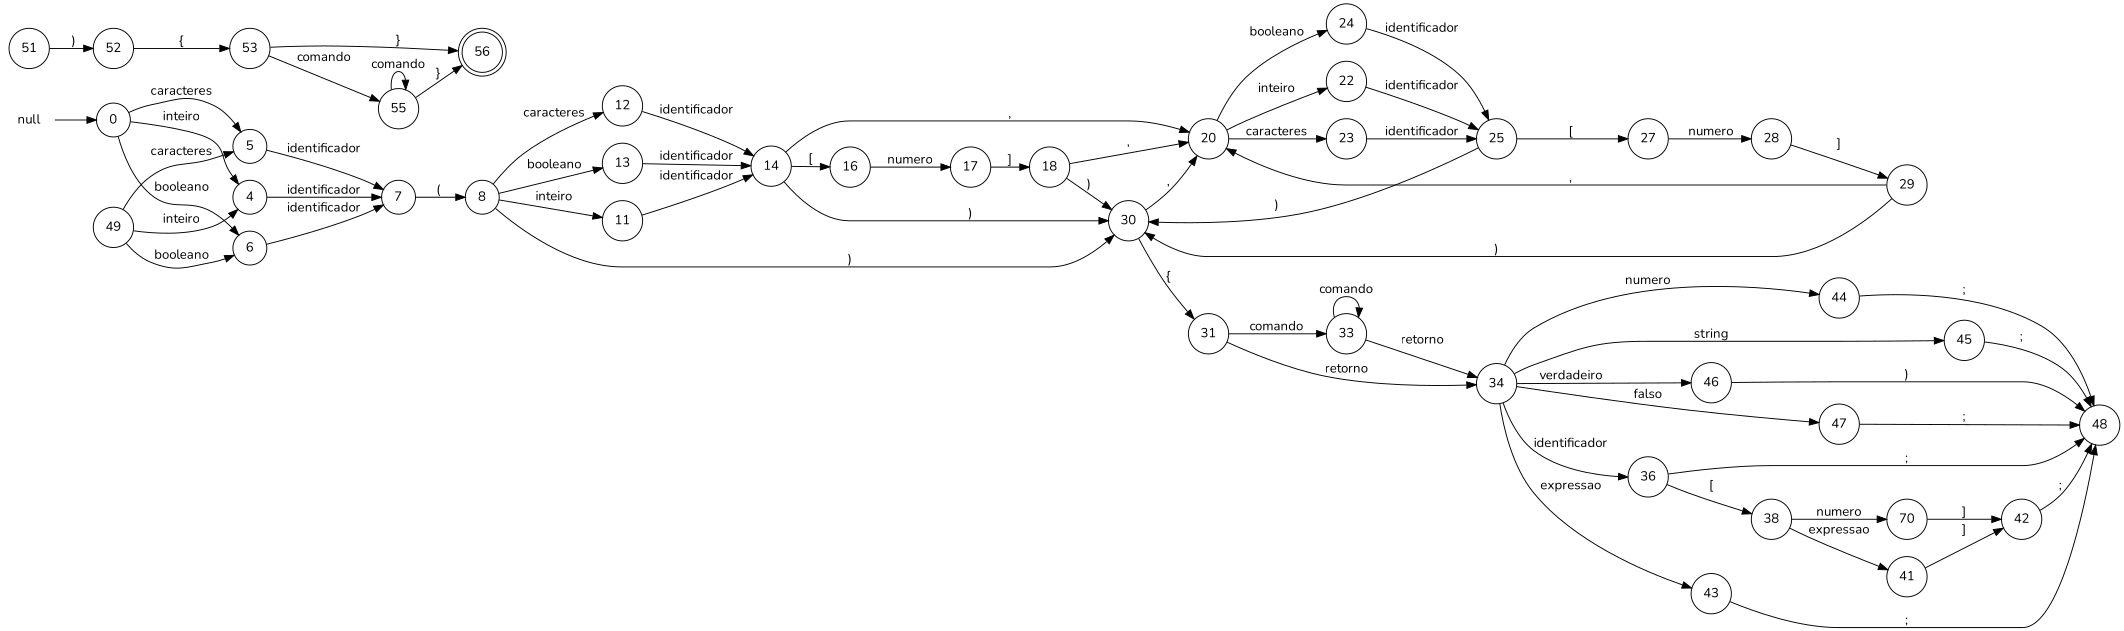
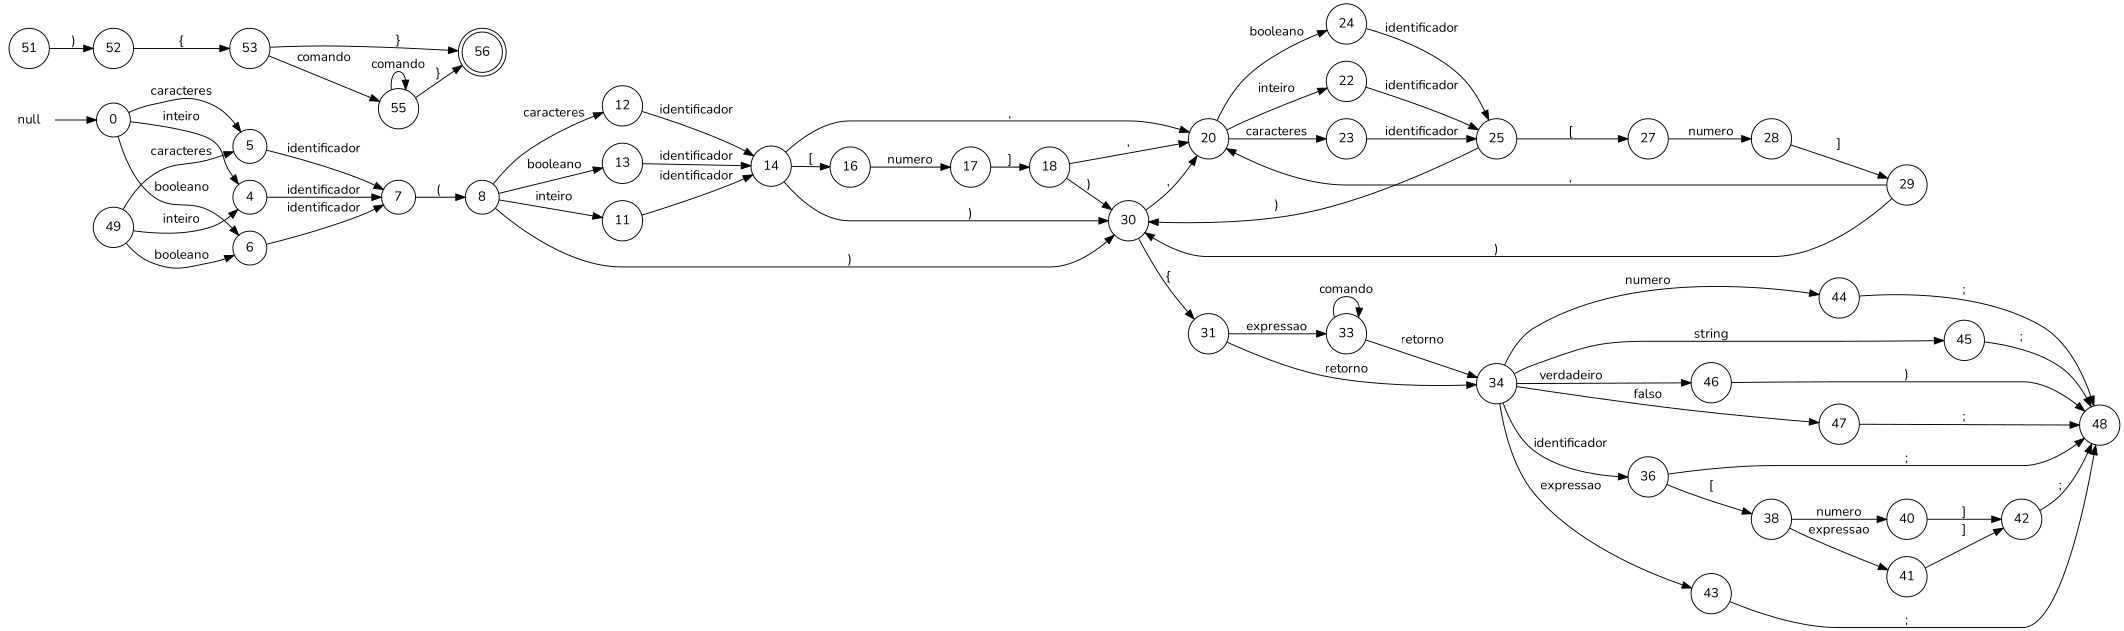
edge "31" -> "33": label "comando" -> "expressao"
node "70": label "70" -> "40"
